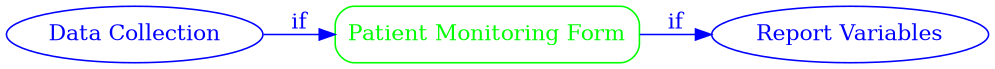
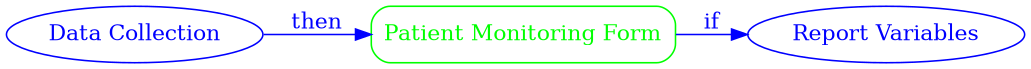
edge "Data Collection" -> "Patient Monitoring Form": label "if" -> "then"
